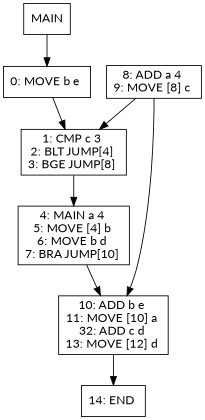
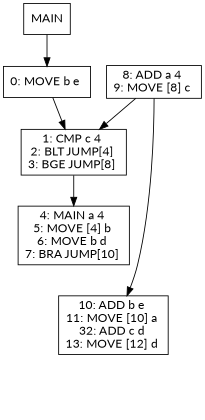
node "1: CMP c 3 2: BLT JUMP[4] 3: BGE JUMP[8]": label "1: CMP c 3 2: BLT JUMP[4] 3: BGE JUMP[8]" -> "1: CMP c 4 2: BLT JUMP[4] 3: BGE JUMP[8]"
edge "4: MAIN a 4 5: MOVE [4] b 6: MOVE b d 7: BRA JUMP[10]" -> "10: ADD b e 11: MOVE [10] a 32: ADD c d 13: MOVE [12] d": removed
node "14: END": removed
